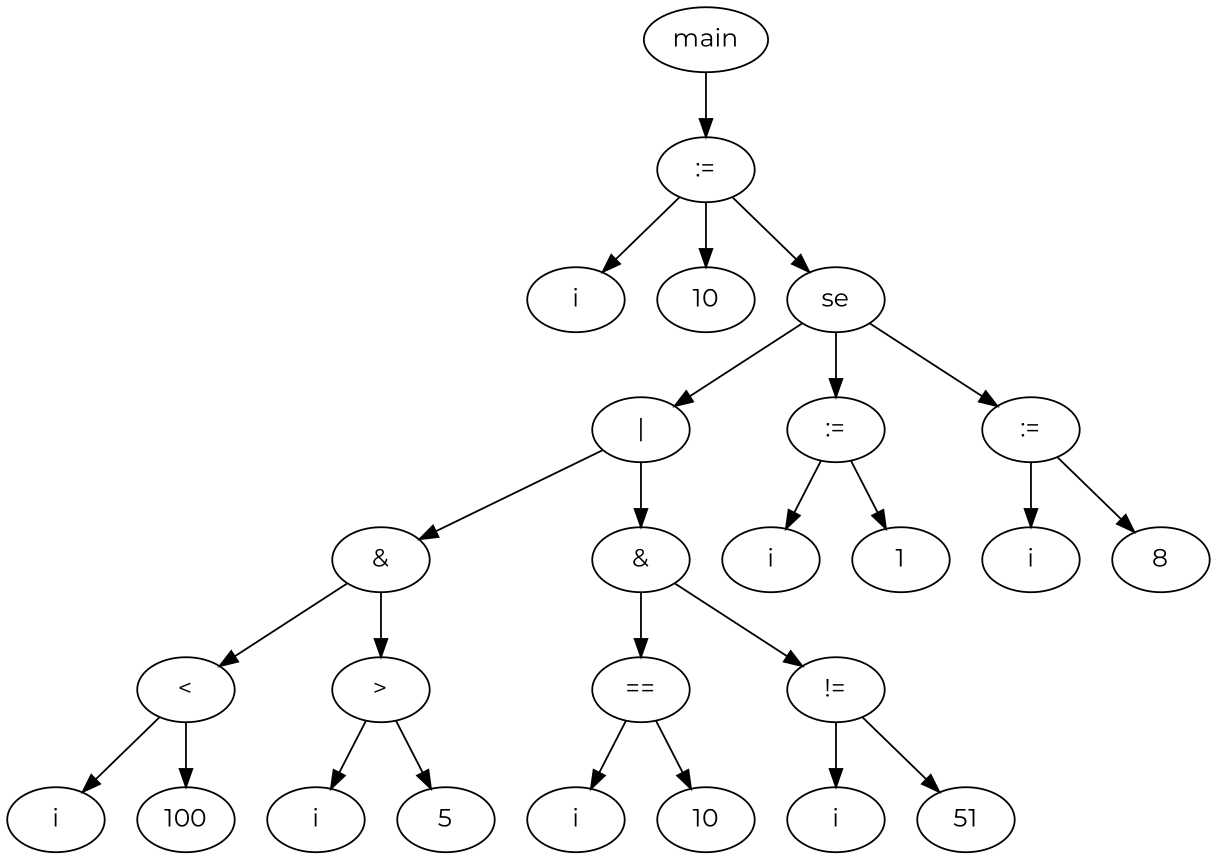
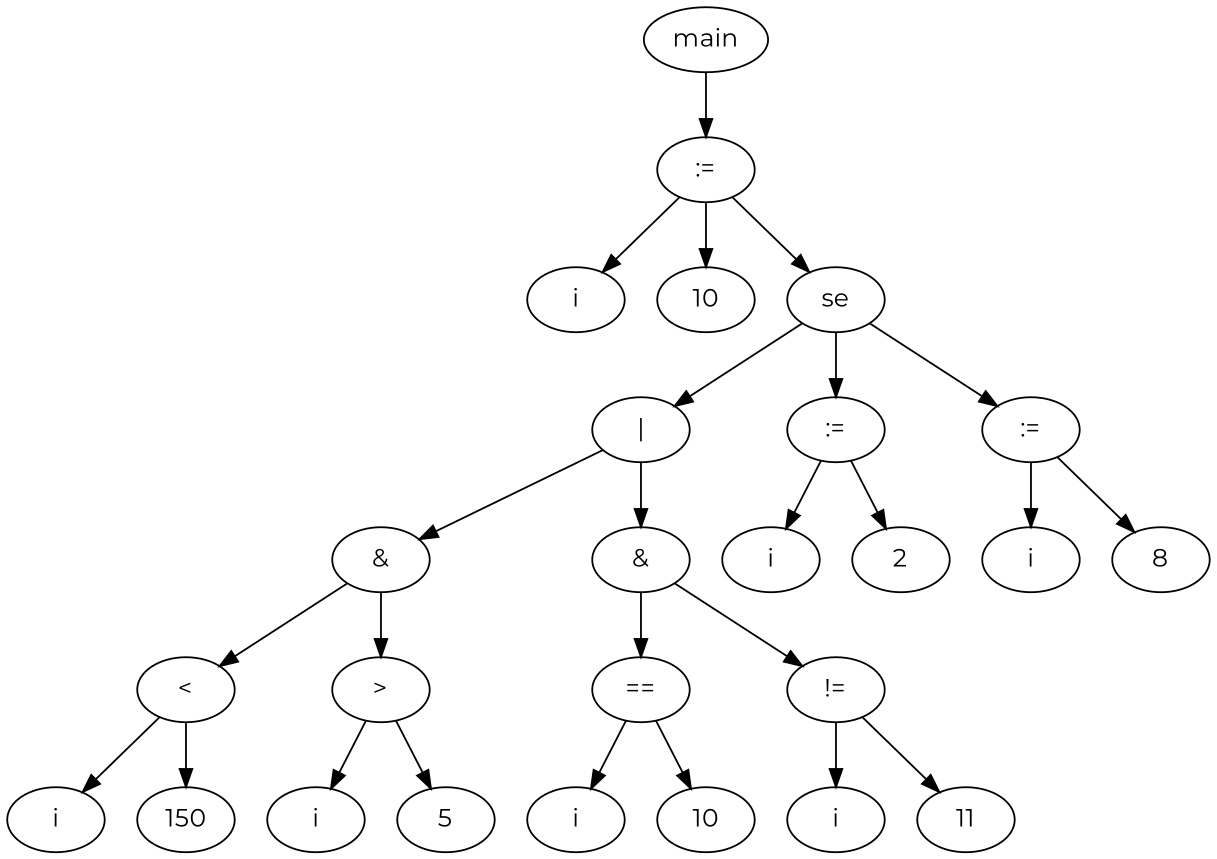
node "1": label "1" -> "2"
node "100": label "100" -> "150"
node "51": label "51" -> "11"
